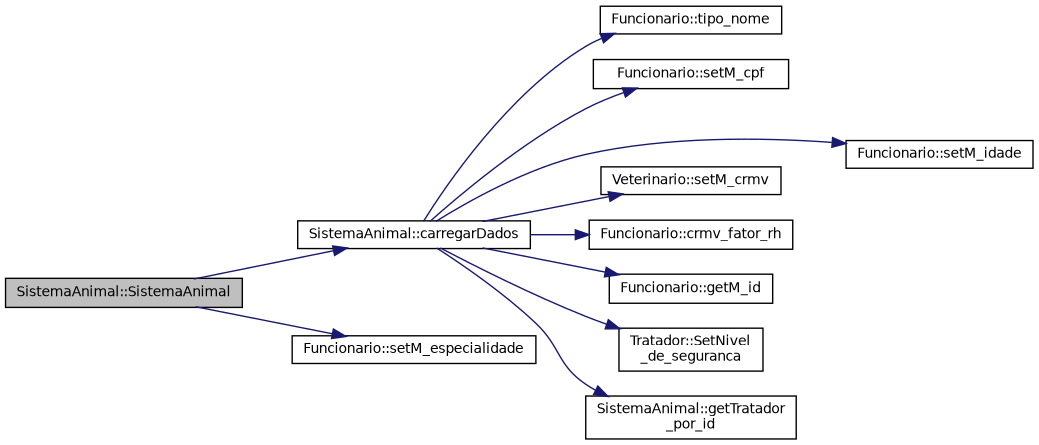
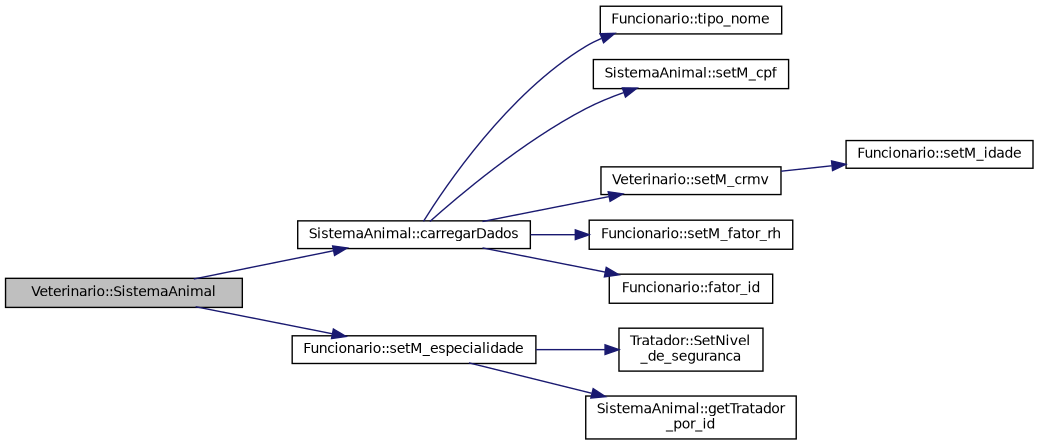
node "Funcionario::setM_cpf": label "Funcionario::setM_cpf" -> "SistemaAnimal::setM_cpf"
edge "SistemaAnimal::carregarDados" -> "Funcionario::setM_idade": now "Veterinario::setM_crmv" -> "Funcionario::setM_idade"
node "Funcionario::crmv_fator_rh": label "Funcionario::crmv_fator_rh" -> "Funcionario::setM_fator_rh"
edge "SistemaAnimal::carregarDados" -> "Tratador::SetNivel _de_seguranca": now "Funcionario::setM_especialidade" -> "Tratador::SetNivel _de_seguranca"
node "Funcionario::getM_id": label "Funcionario::getM_id" -> "Funcionario::fator_id"
node "SistemaAnimal::SistemaAnimal": label "SistemaAnimal::SistemaAnimal" -> "Veterinario::SistemaAnimal"
edge "SistemaAnimal::carregarDados" -> "SistemaAnimal::getTratador _por_id": now "Funcionario::setM_especialidade" -> "SistemaAnimal::getTratador _por_id"
